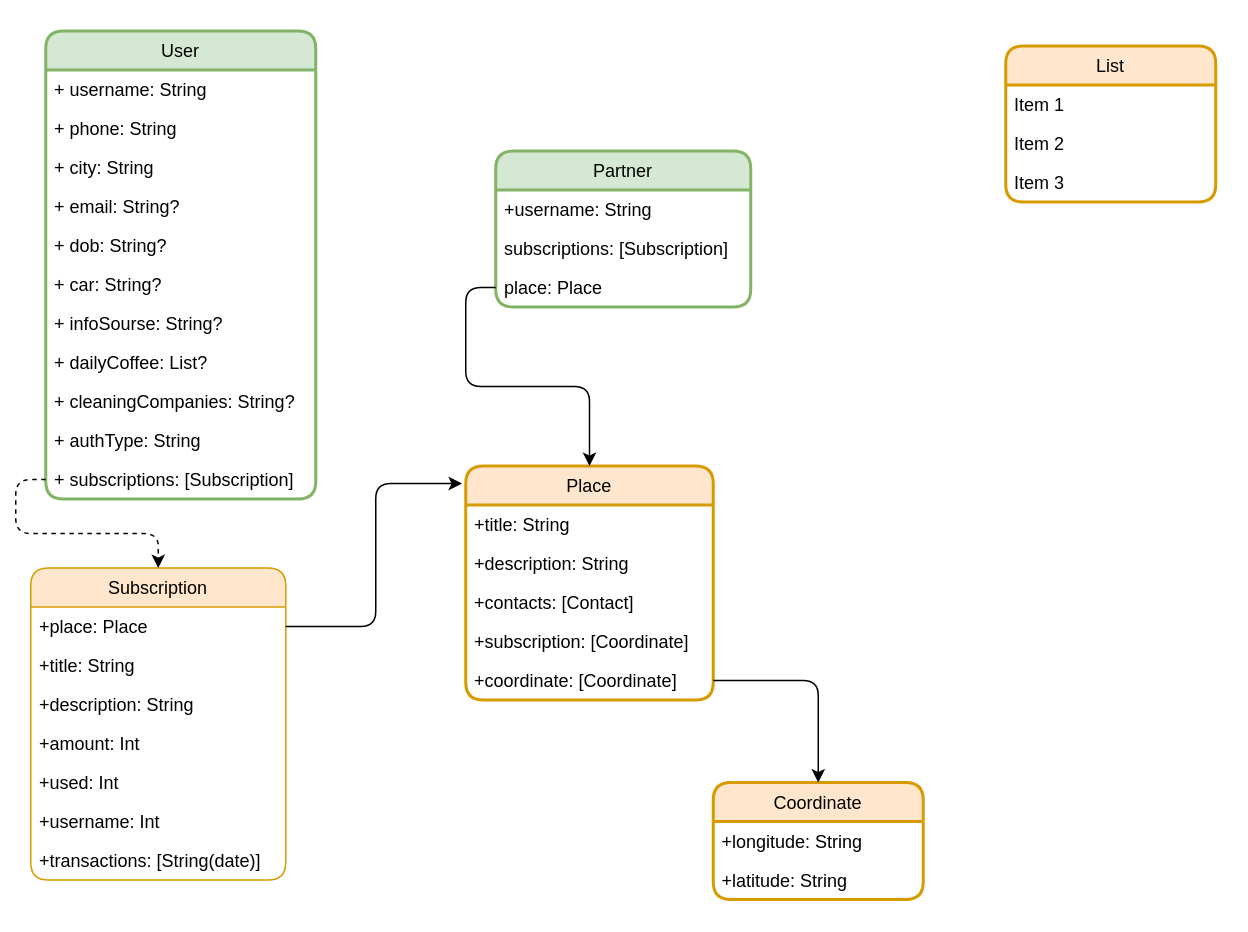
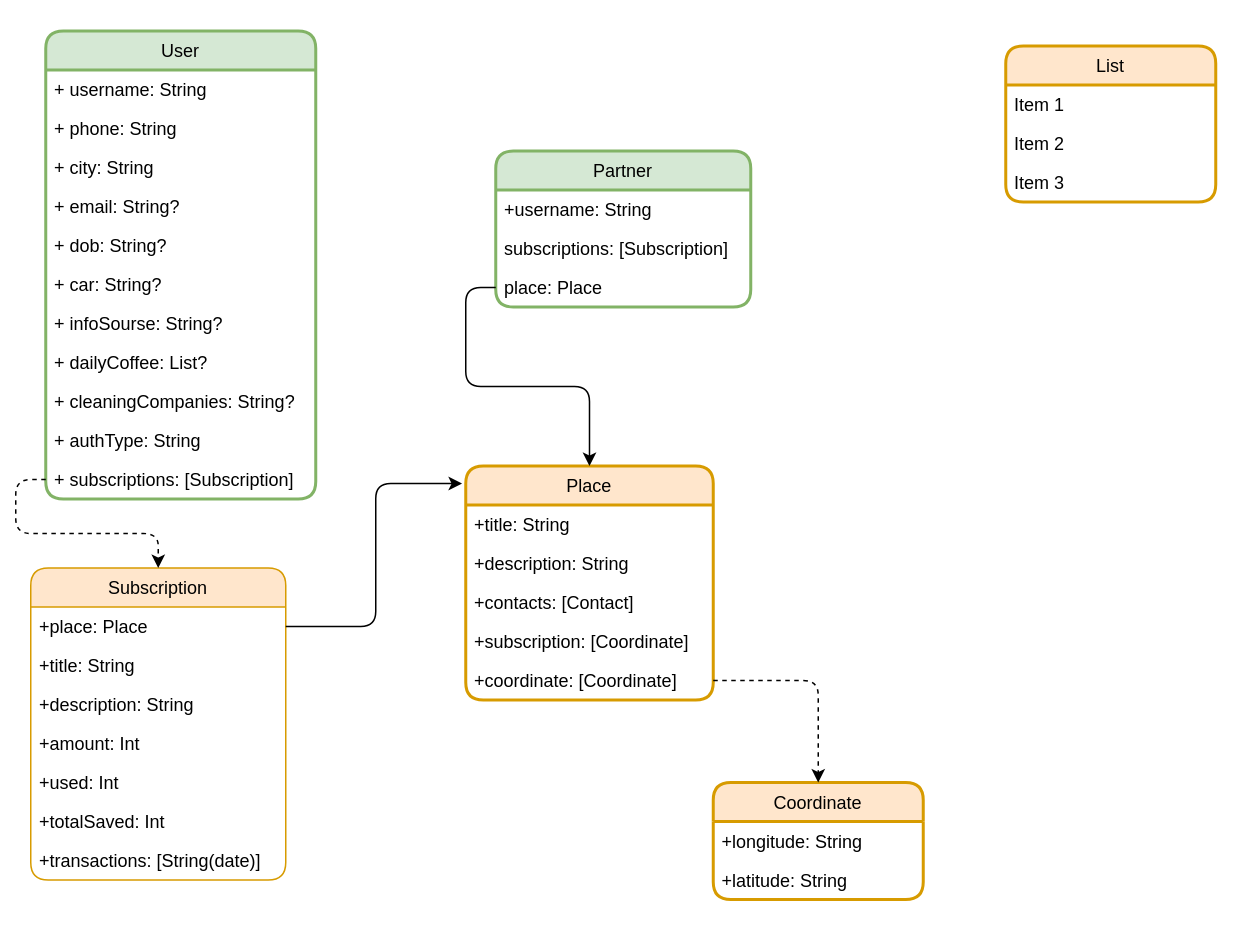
edge "+coordinate: [Coordinate]" -> "Coordinate": style solid -> dashed
node "+username: Int": label "+username: Int" -> "+totalSaved: Int"
